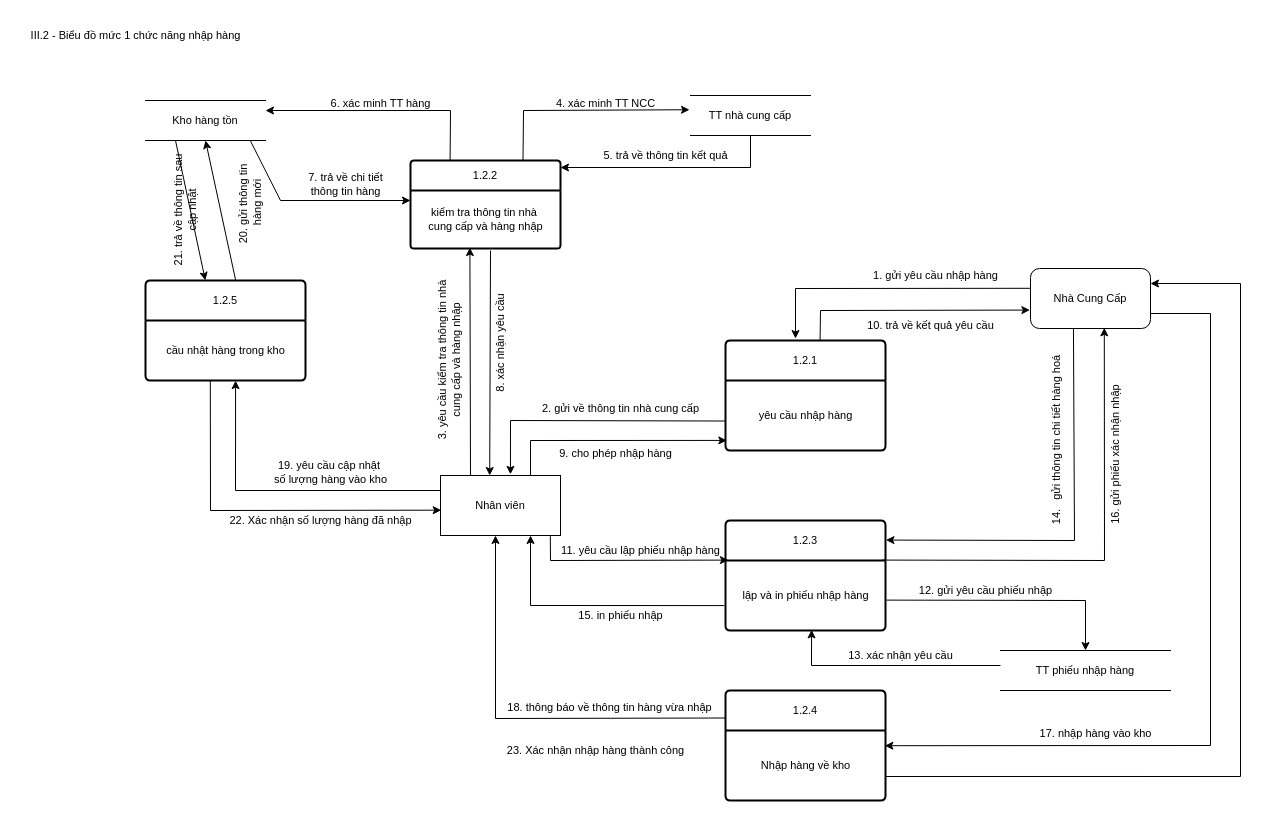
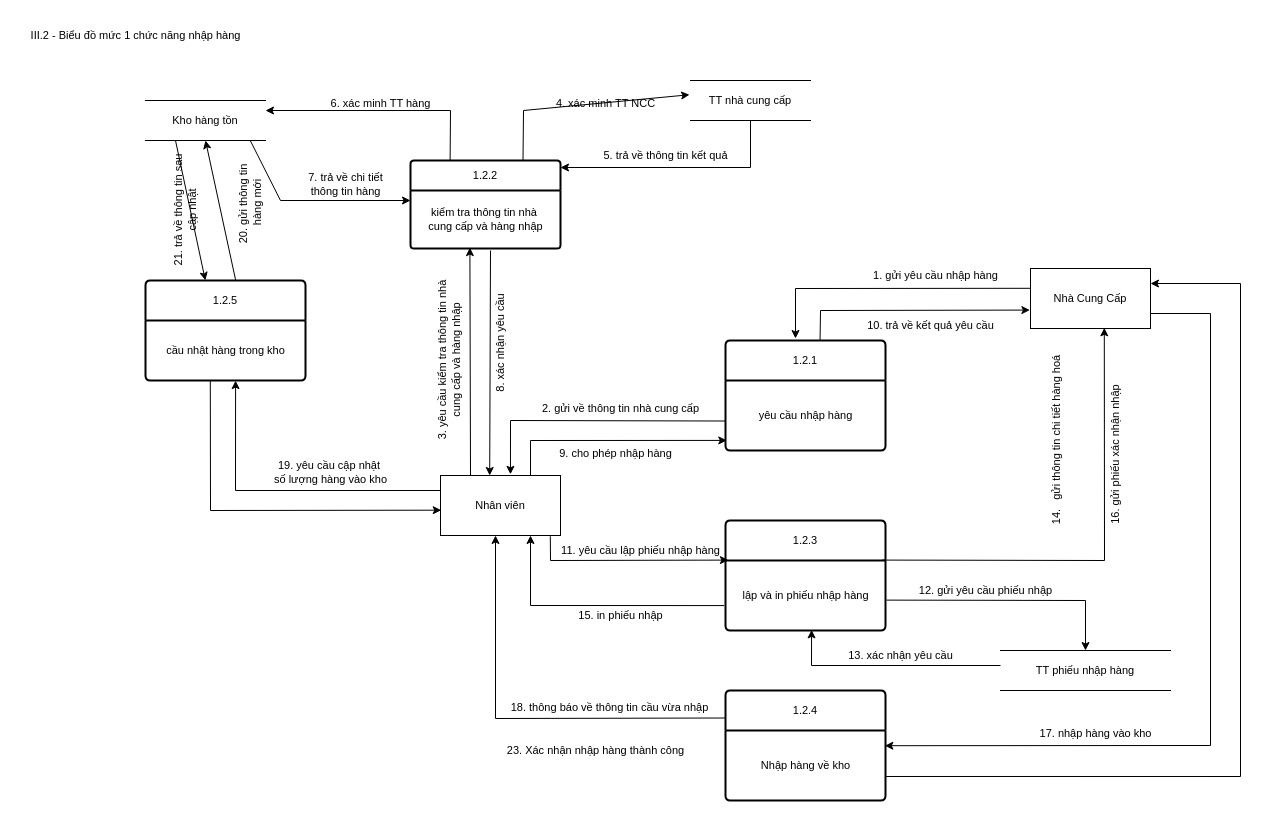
node "TT nhà cung cấp": moved (751, 116) -> (751, 101)
node "Nhà Cung Cấp": shape rounded rectangle -> rectangle
node "22. Xác nhận số lượng hàng đã nhập": removed
edge "Nhà Cung Cấp" -> "1.2.3": removed
node "18. thông báo về thông tin hàng vừa nhập": label "18. thông báo về thông tin hàng vừa nhập" -> "18. thông báo về thông tin cầu vừa nhập"
